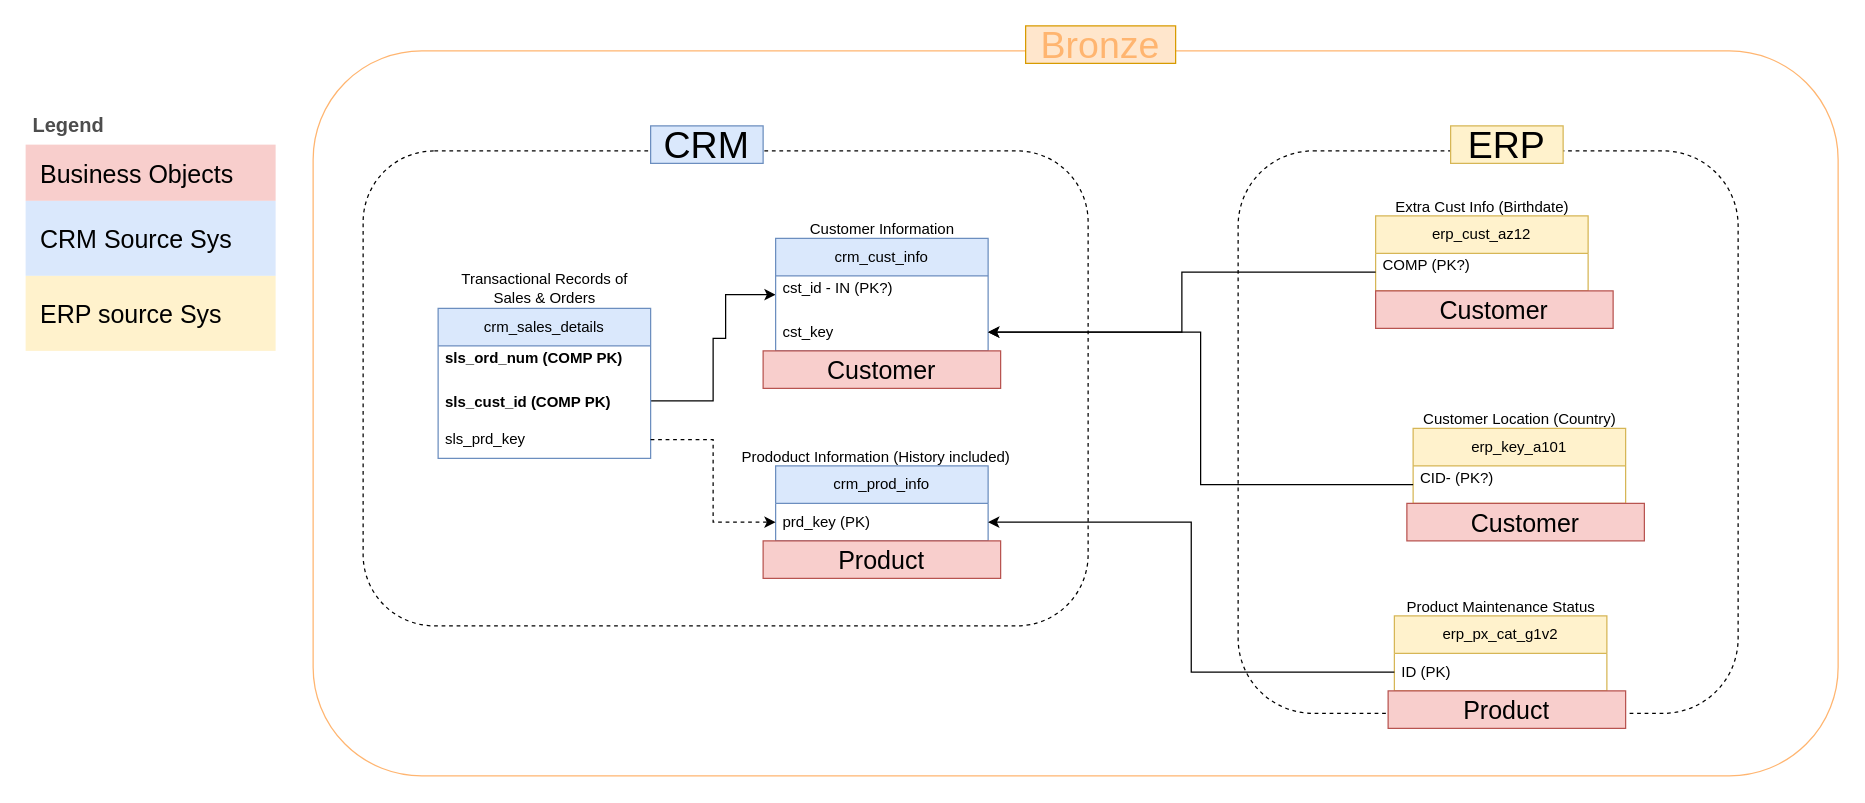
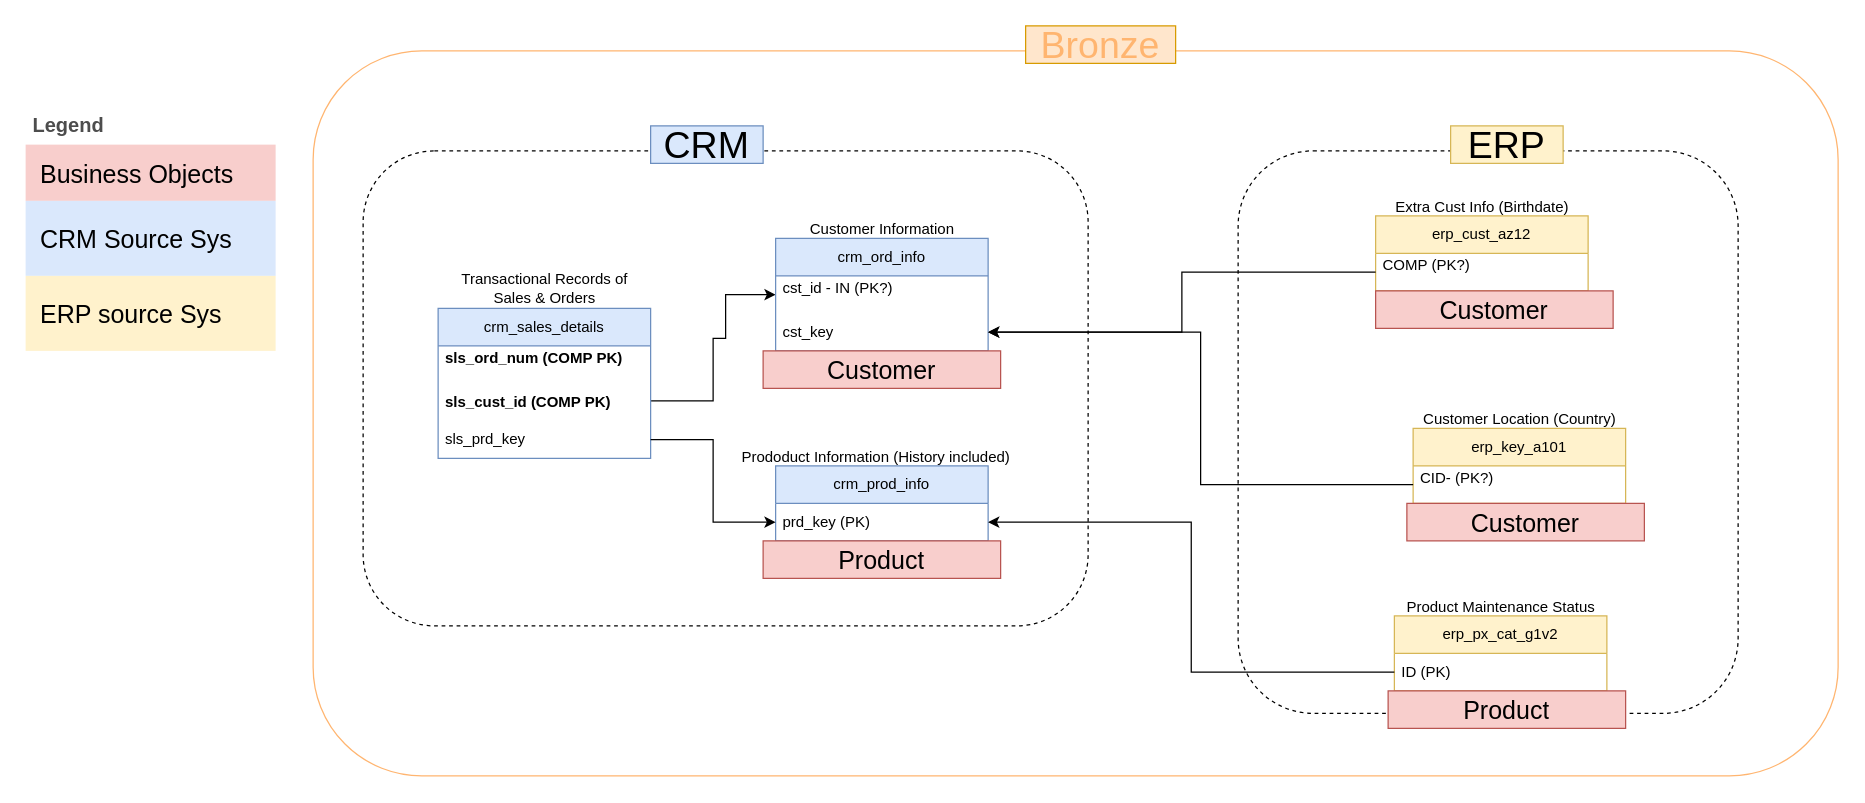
node "crm_cust_info": label "crm_cust_info" -> "crm_ord_info"
edge "sls_prd_key" -> "prd_key (PK)": style dashed -> solid
